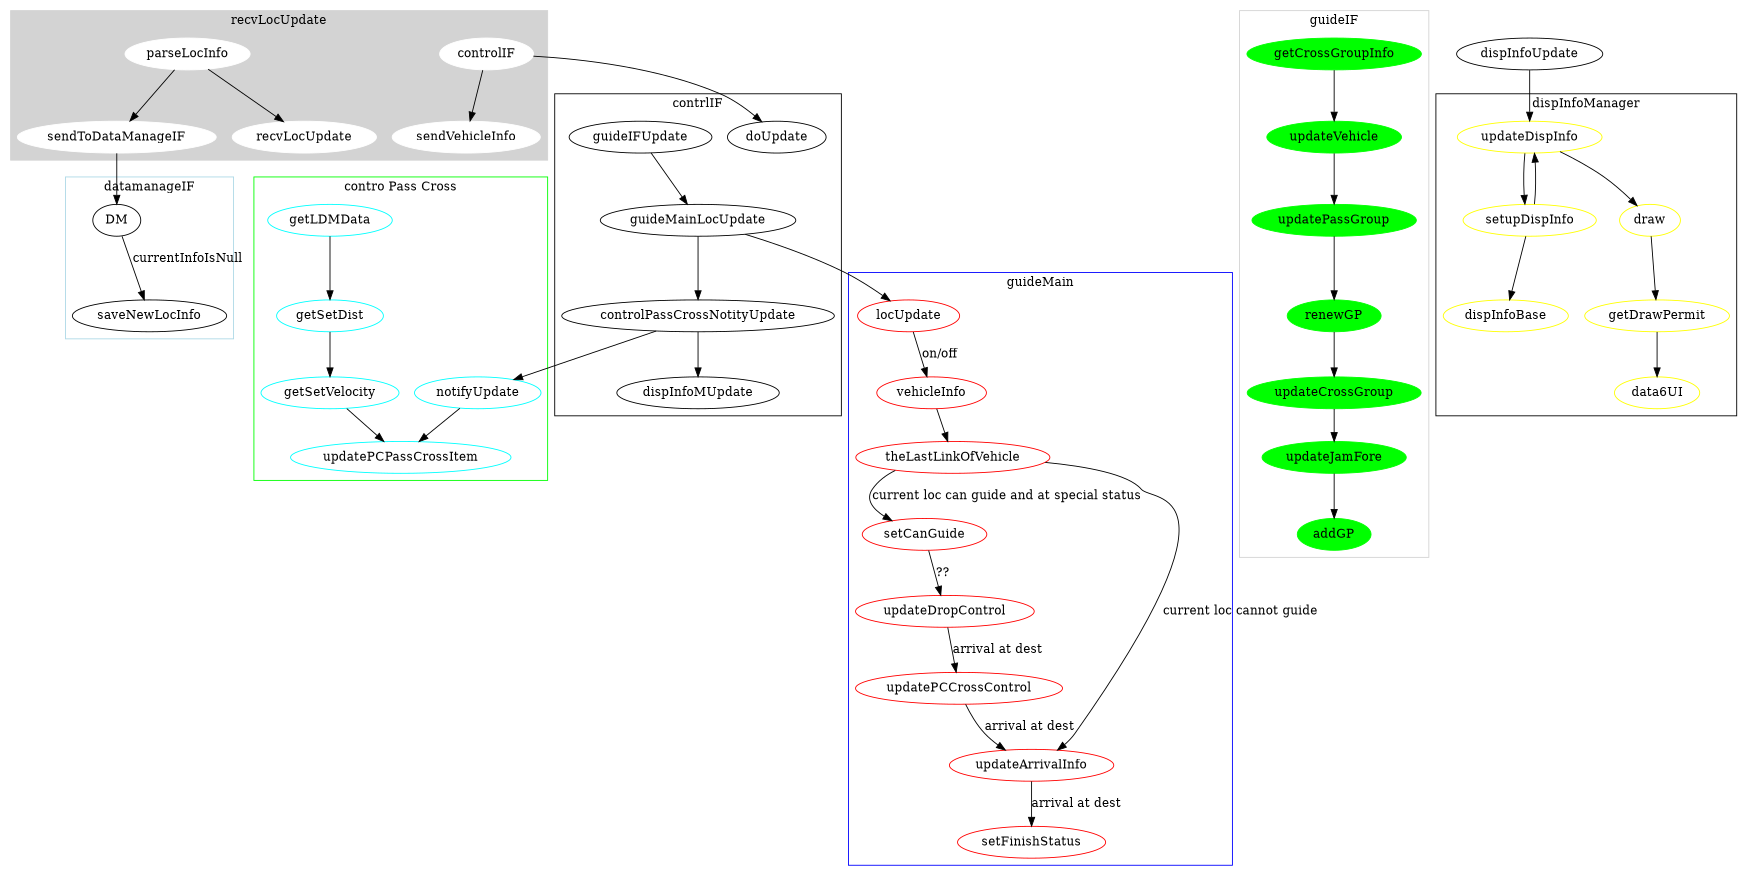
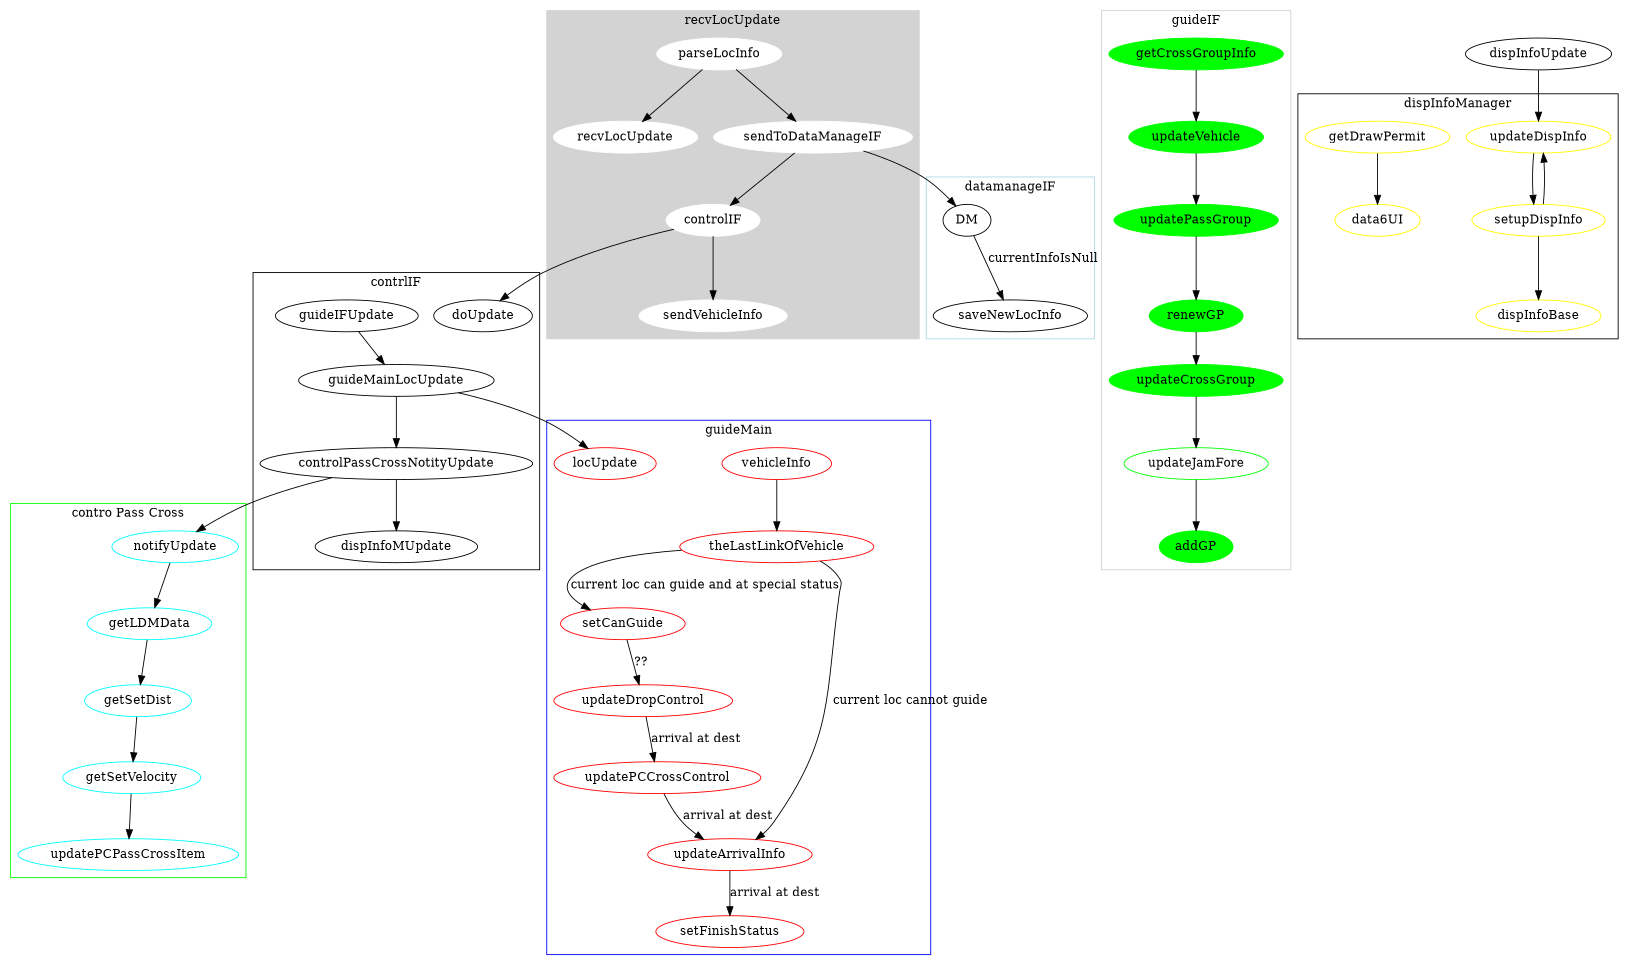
edge "sendToDataManageIF" -> "controlIF": added
node "draw": removed
edge "locUpdate" -> "vehicleInfo": removed, label "on/off"
edge "notifyUpdate" -> "updatePCPassCrossItem": now "notifyUpdate" -> "getLDMData"
node "updateJamFore": fillcolor green -> white
